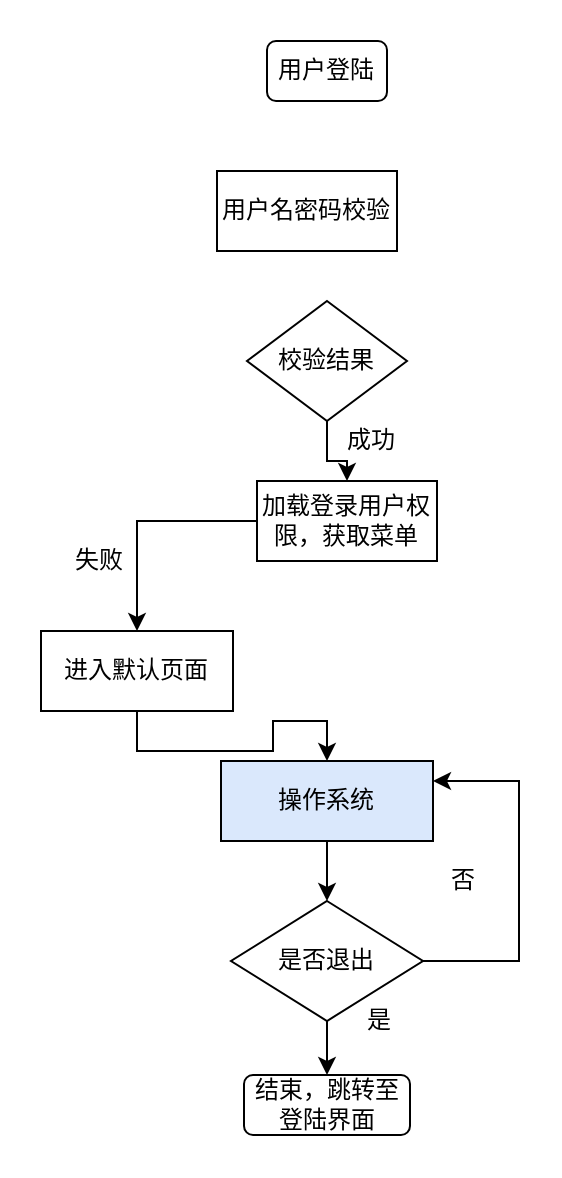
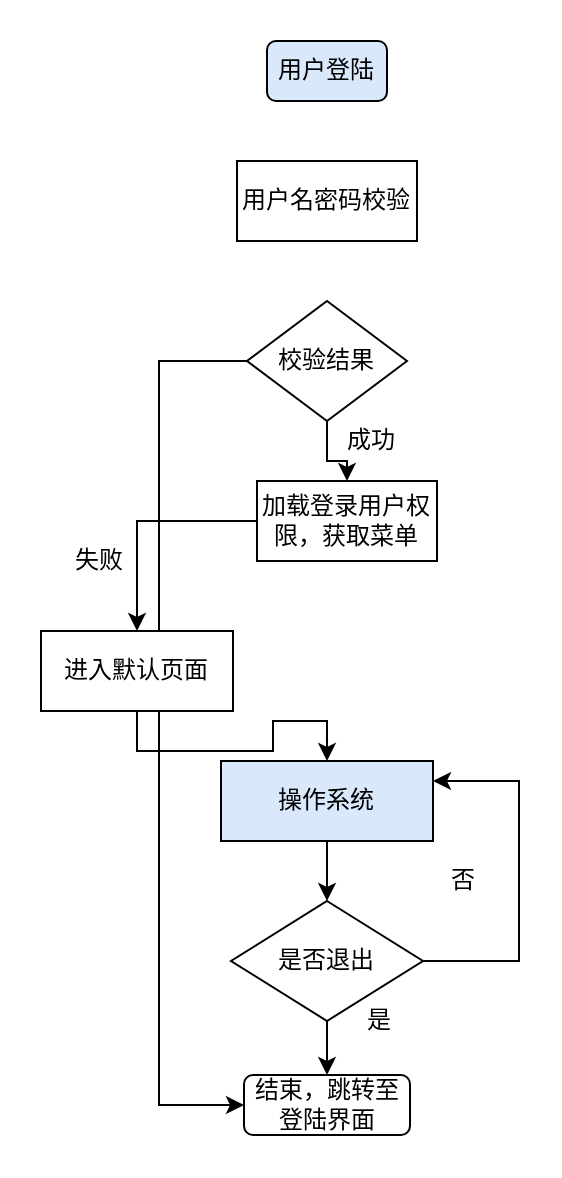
node "用户登陆": fillcolor #ffffff -> #dae8fc
node "用户名密码校验": moved (307, 211) -> (327, 201)
edge "校验结果" -> "结束，跳转至登陆界面": added
